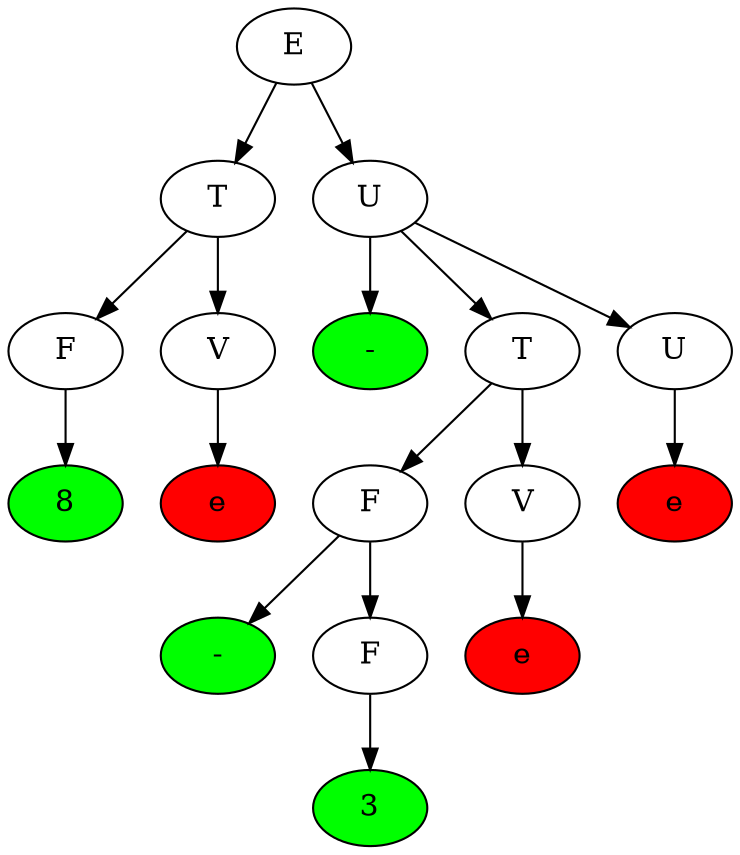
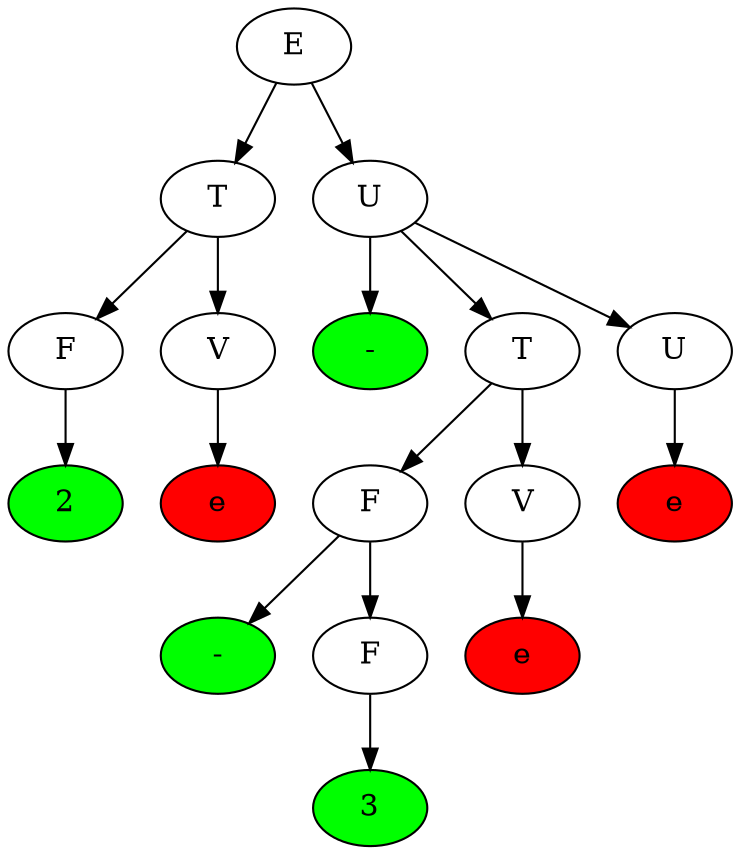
node "8": label "8" -> "2"
